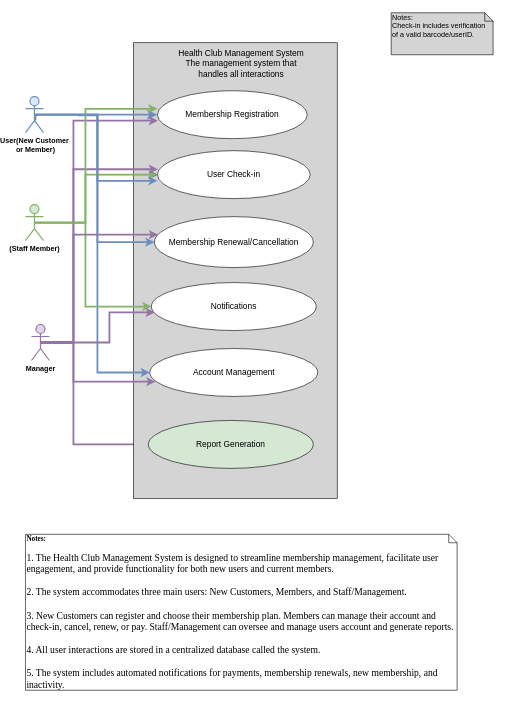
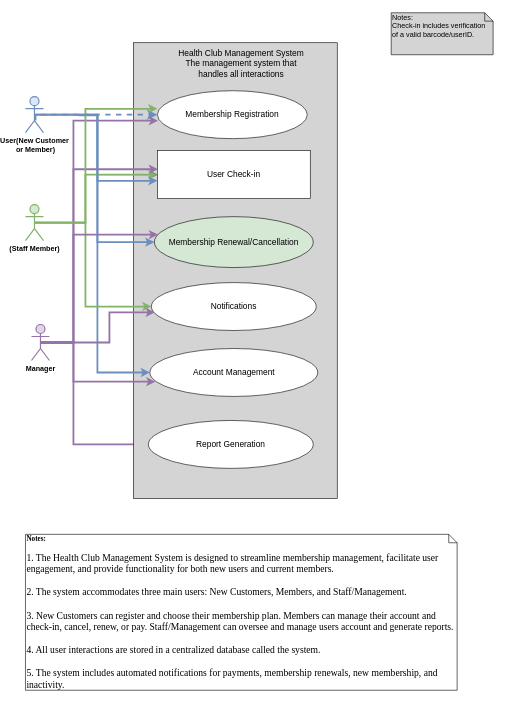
edge "User(New Customer or Member)" -> "Membership Registration": style solid -> dashed
node "User Check-in": shape ellipse -> rectangle
node "Membership Renewal/Cancellation": fillcolor #ffffff -> #d5e8d4
node "Report Generation": fillcolor #d5e8d4 -> #ffffff
